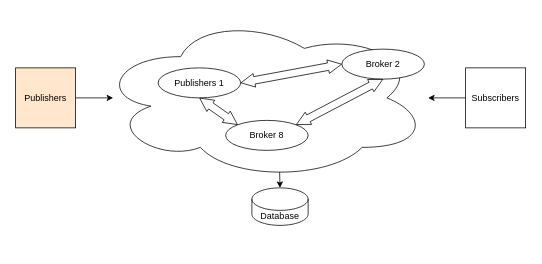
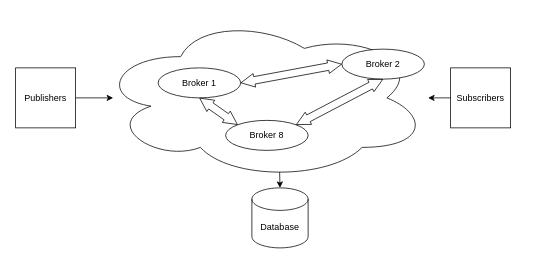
node "Publishers 1": label "Publishers 1" -> "Broker 1"
node "Publishers": fillcolor #ffe6cc -> #ffffff
node "Subscribers": moved (495, 98) -> (480, 98)
node "Database": size 56x38 -> 56x60
